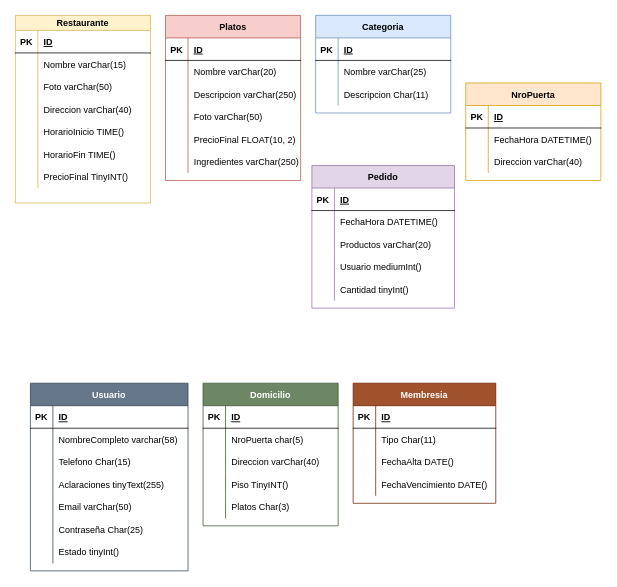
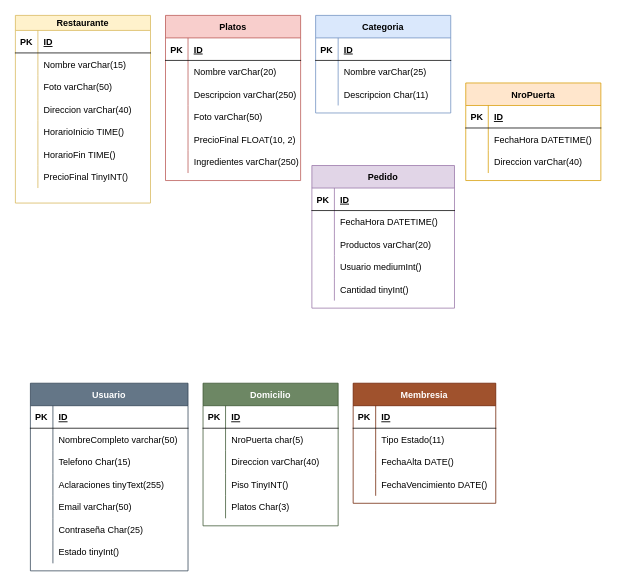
node "NombreCompleto varchar(58)": label "NombreCompleto varchar(58)" -> "NombreCompleto varchar(50)"
node "Tipo Char(11)": label "Tipo Char(11)" -> "Tipo Estado(11)"
